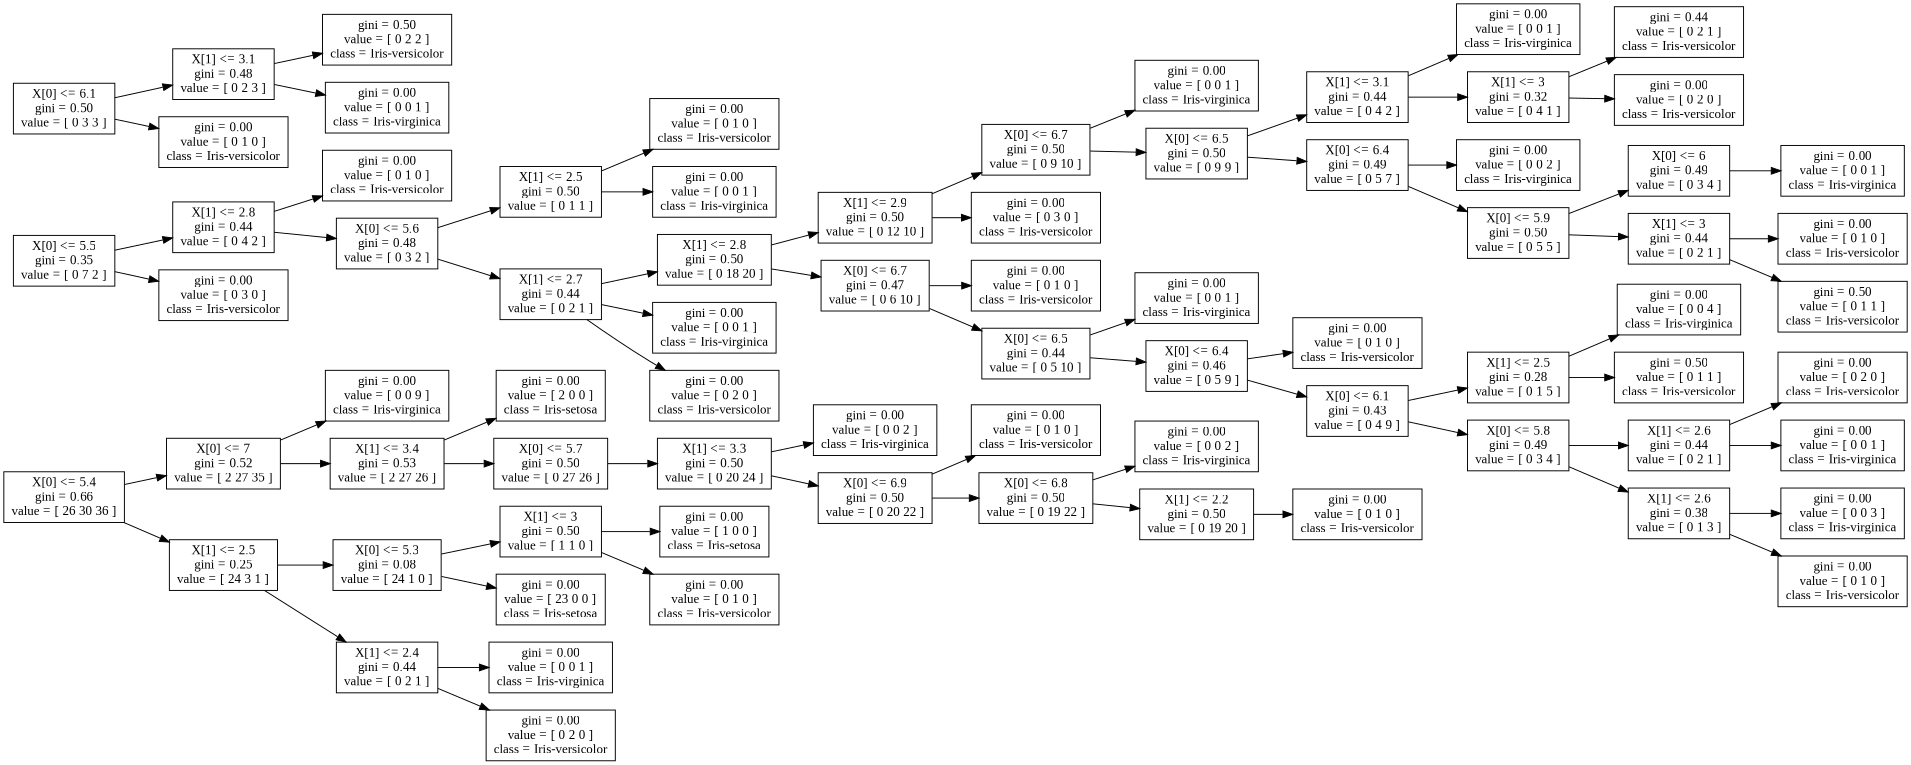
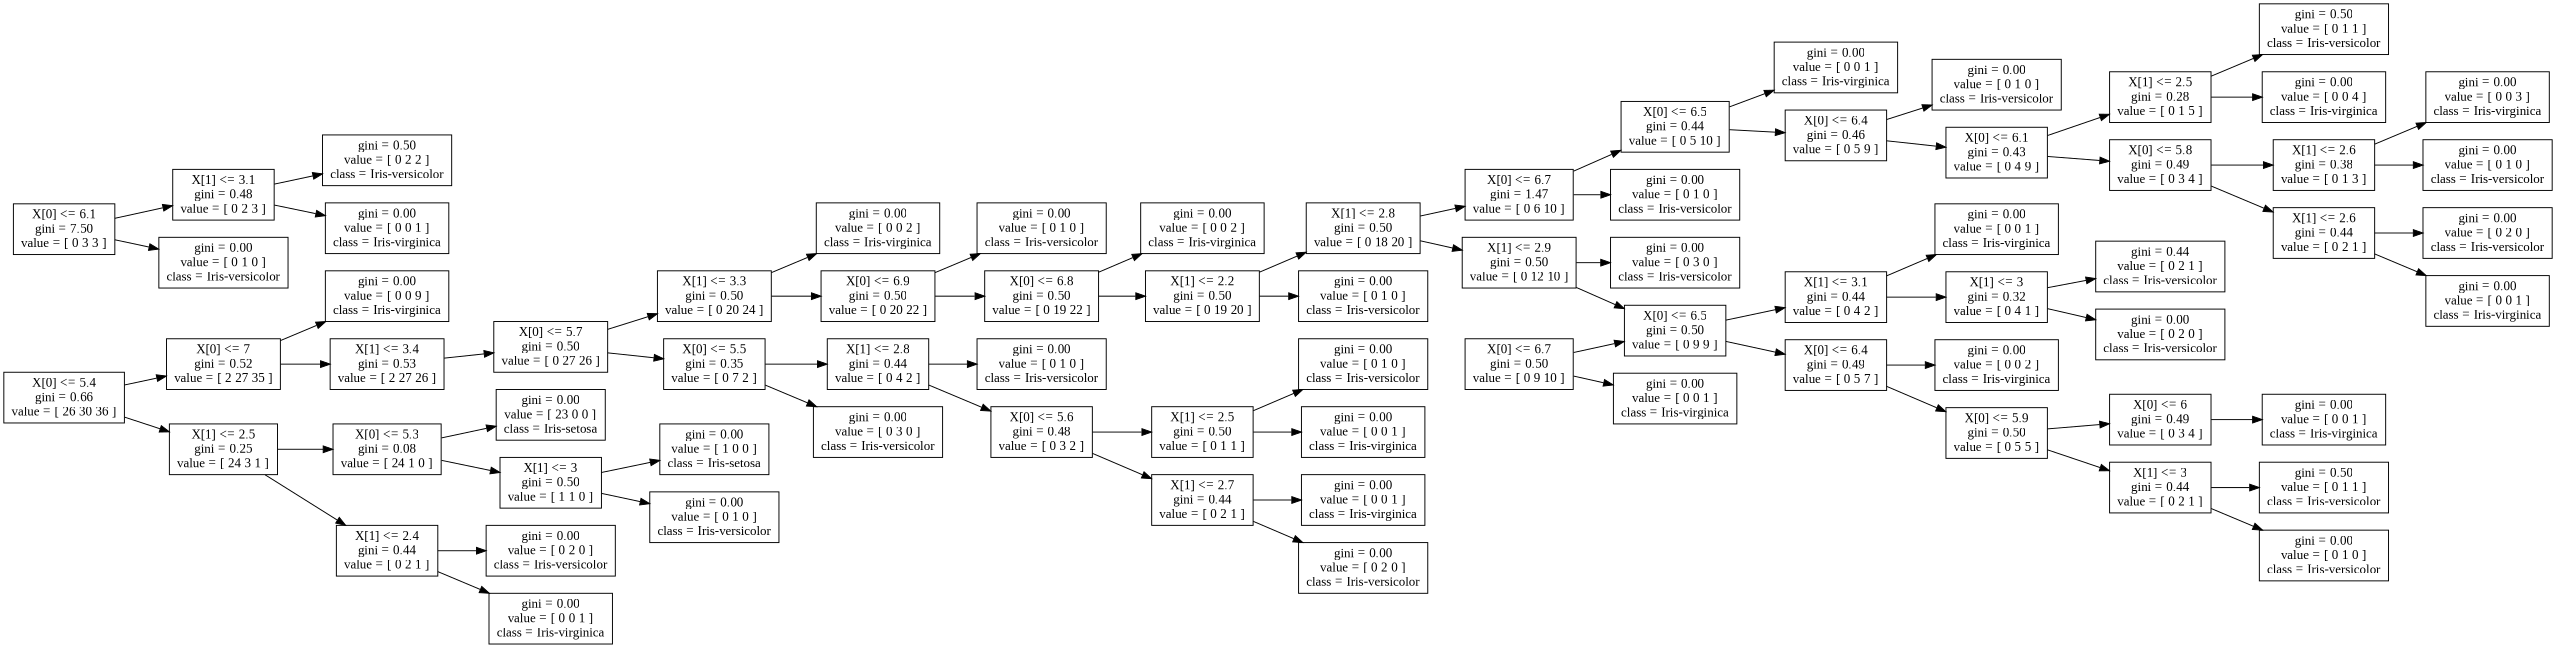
node "X[0] <= 6.1 gini = 0.50 value = [ 0 3 3 ]": label "X[0] <= 6.1 gini = 0.50 value = [ 0 3 3 ]" -> "X[0] <= 6.1 gini = 7.50 value = [ 0 3 3 ]"
edge "X[1] <= 2.9 gini = 0.50 value = [ 0 12 10 ]" -> "X[0] <= 6.7 gini = 0.50 value = [ 0 9 10 ]": now "X[1] <= 2.9 gini = 0.50 value = [ 0 12 10 ]" -> "X[0] <= 6.5 gini = 0.50 value = [ 0 9 9 ]"
edge "X[1] <= 2.7 gini = 0.44 value = [ 0 2 1 ]" -> "X[1] <= 2.8 gini = 0.50 value = [ 0 18 20 ]": now "X[1] <= 2.2 gini = 0.50 value = [ 0 19 20 ]" -> "X[1] <= 2.8 gini = 0.50 value = [ 0 18 20 ]"
node "X[0] <= 6.7 gini = 0.47 value = [ 0 6 10 ]": label "X[0] <= 6.7 gini = 0.47 value = [ 0 6 10 ]" -> "X[0] <= 6.7 gini = 1.47 value = [ 0 6 10 ]"
edge "X[0] <= 5.7 gini = 0.50 value = [ 0 27 26 ]" -> "X[0] <= 5.5 gini = 0.35 value = [ 0 7 2 ]": added
node "gini = 0.00 value = [ 2 0 0 ] class = Iris-setosa": removed
